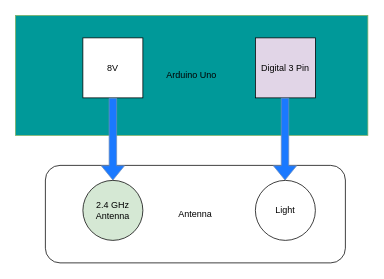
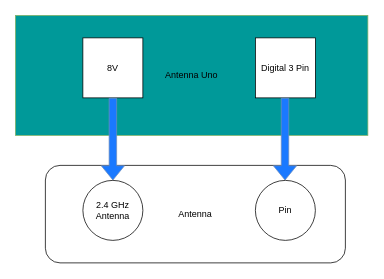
node "Digital 3 Pin": fillcolor #e1d5e7 -> #ffffff
node "Arduino Uno": label "Arduino Uno" -> "Antenna Uno"
node "2.4 GHz Antenna": fillcolor #d5e8d4 -> #ffffff
node "Light": label "Light" -> "Pin"
